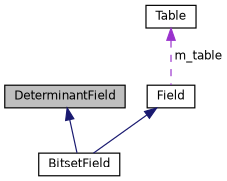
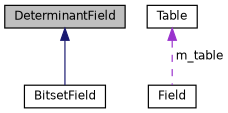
edge "BitsetField" -> "Field": removed
